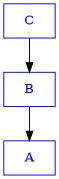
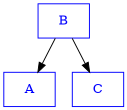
edge "C" -> "B": reversed
